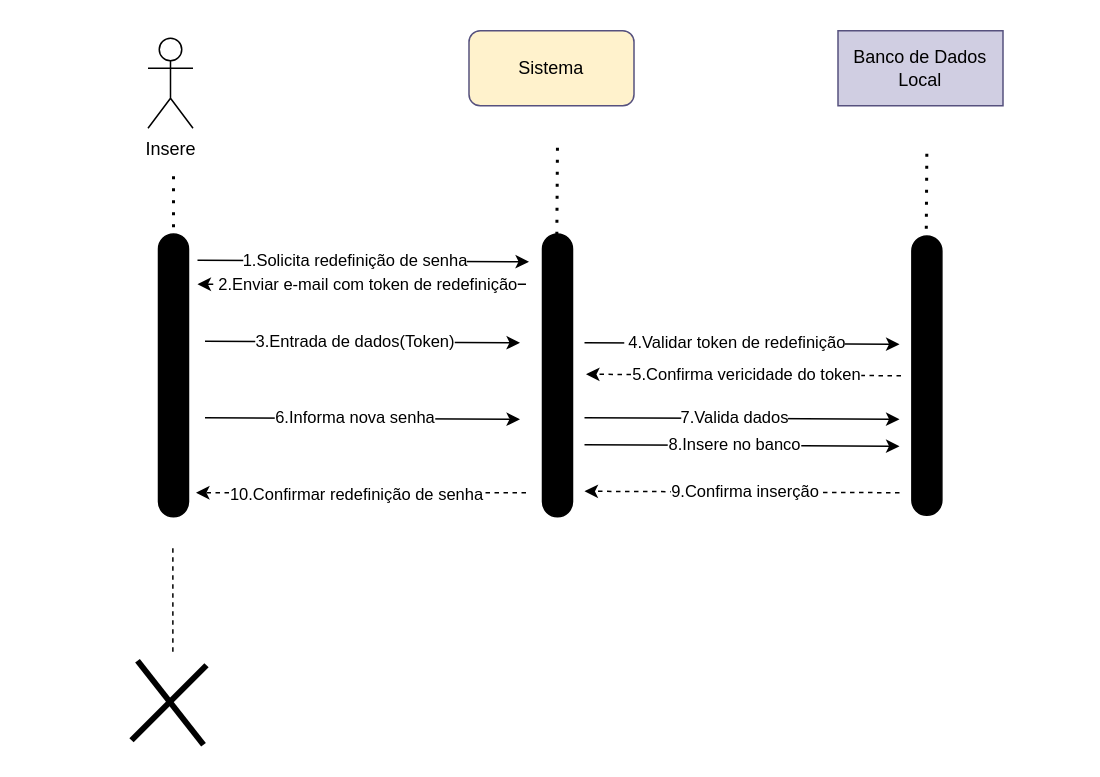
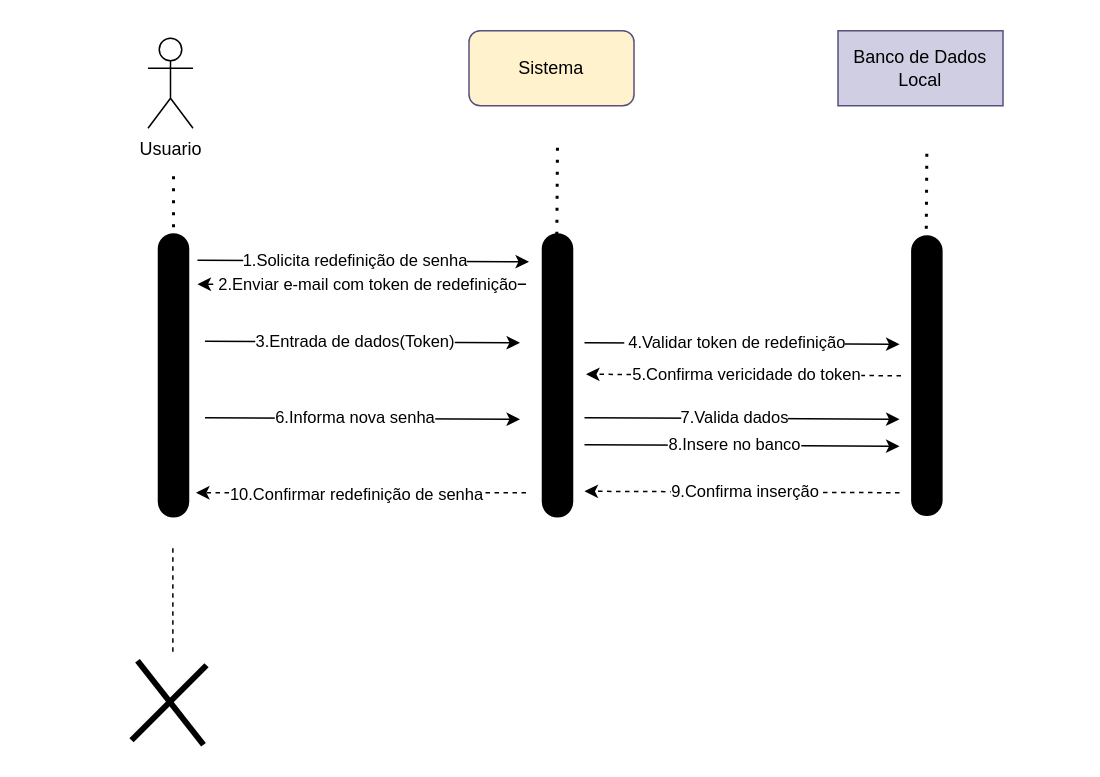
node "Insere": label "Insere" -> "Usuario"
